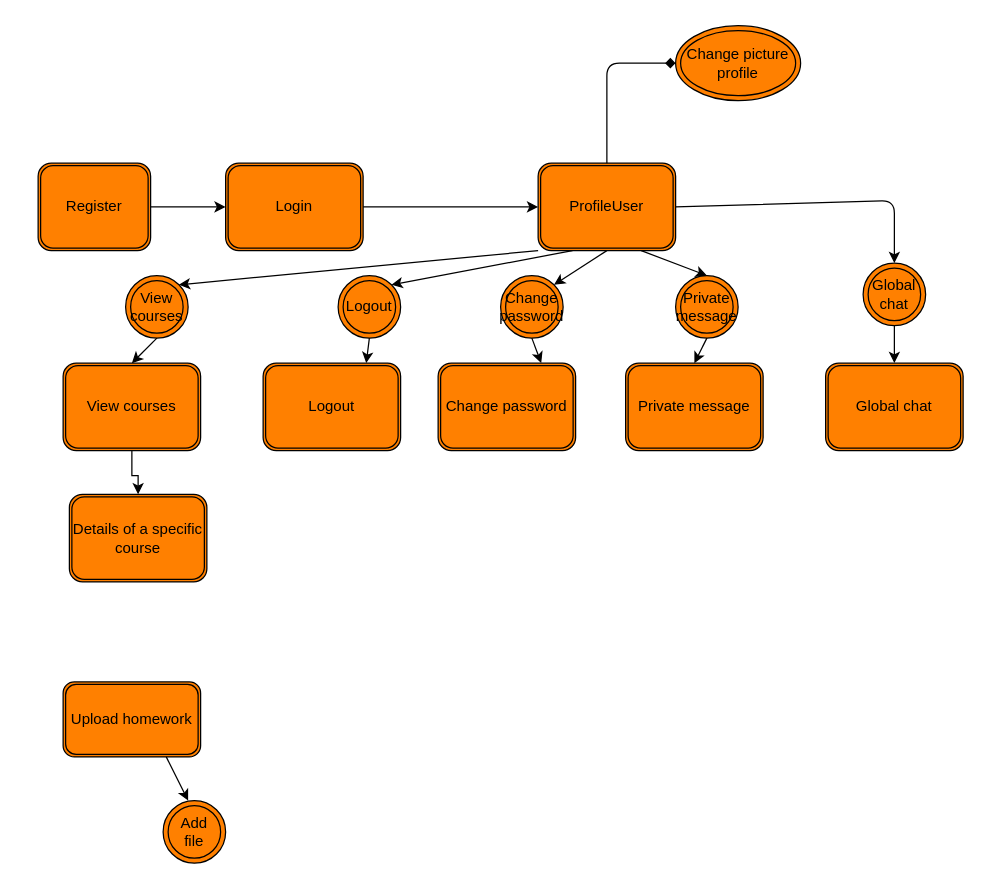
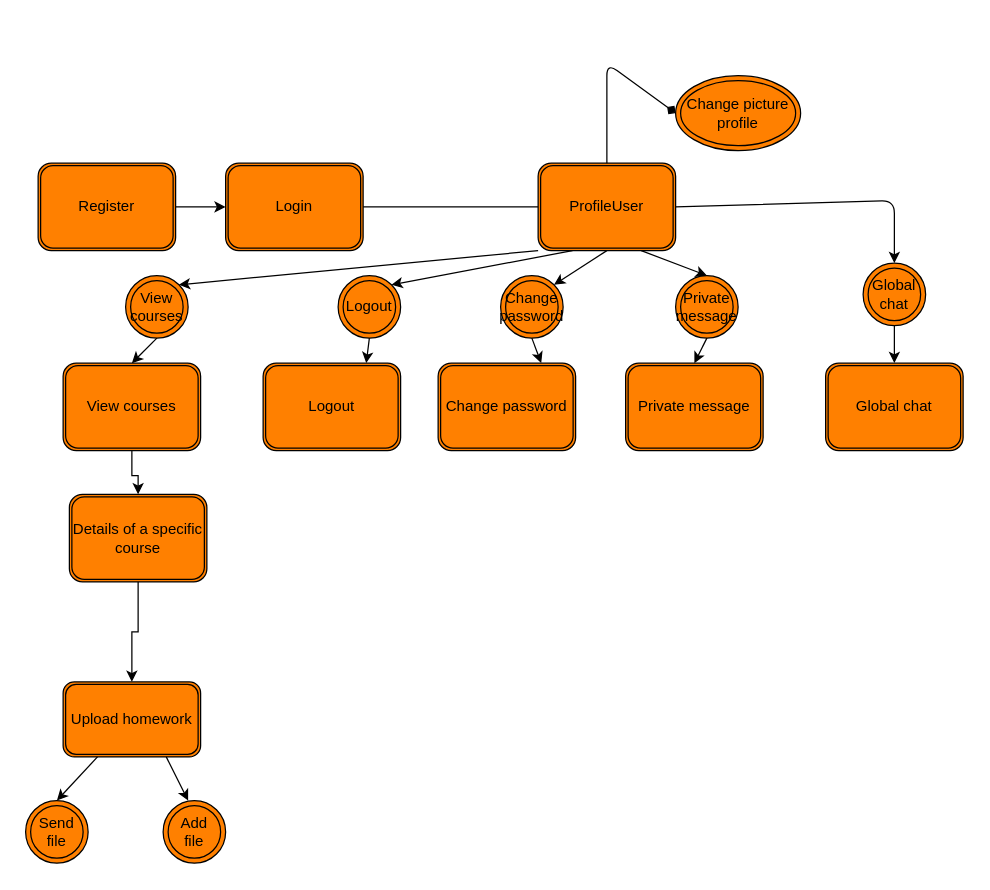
node "Change picture profile": moved (738, 63) -> (738, 113)
node "Register": size 113x88 -> 138x88
edge "Login" -> "ProfileUser": arrowhead classic -> none
edge "Details of a specific course" -> "Upload homework": added
edge "Upload homework" -> "Send file": added
node "Send file": added
